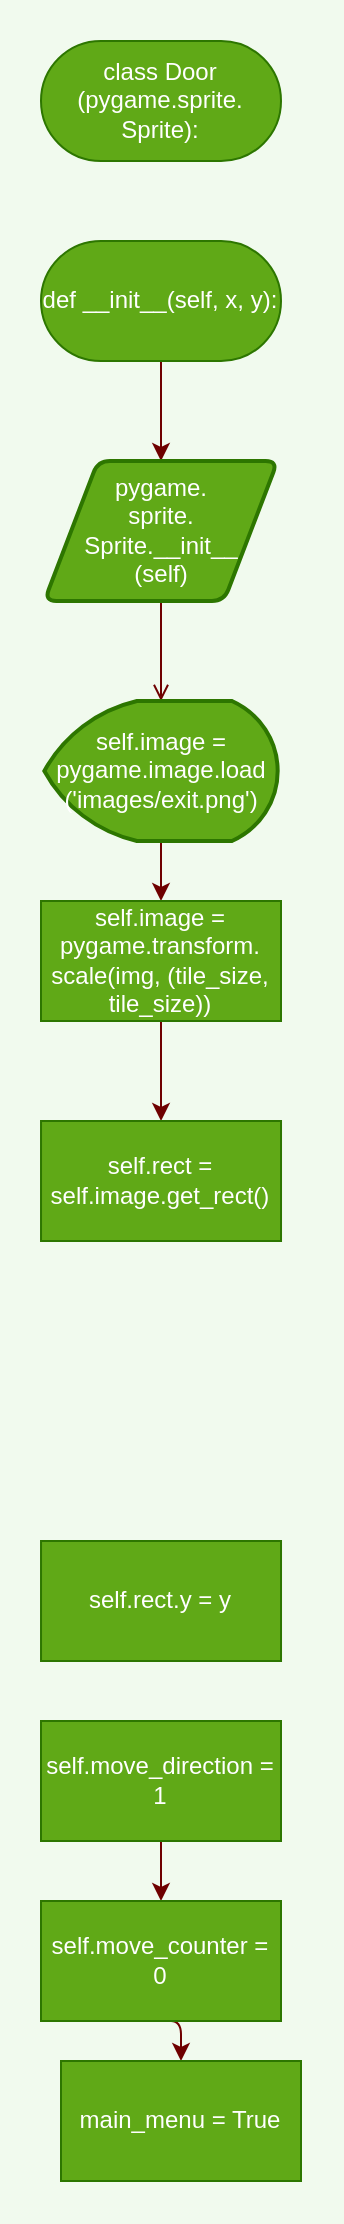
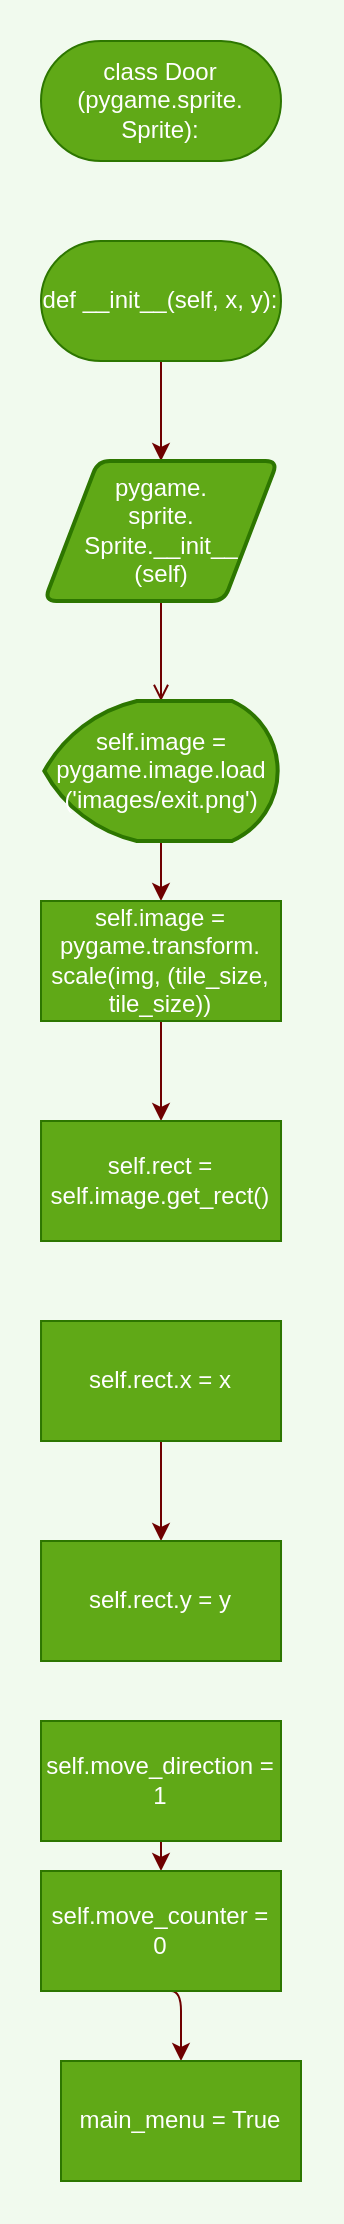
node "self.rect.x = x": added
edge "self.rect.x = x" -> "self.rect.y = y": added
node "self.move_counter = 0": moved (161, 1961) -> (161, 1931)
